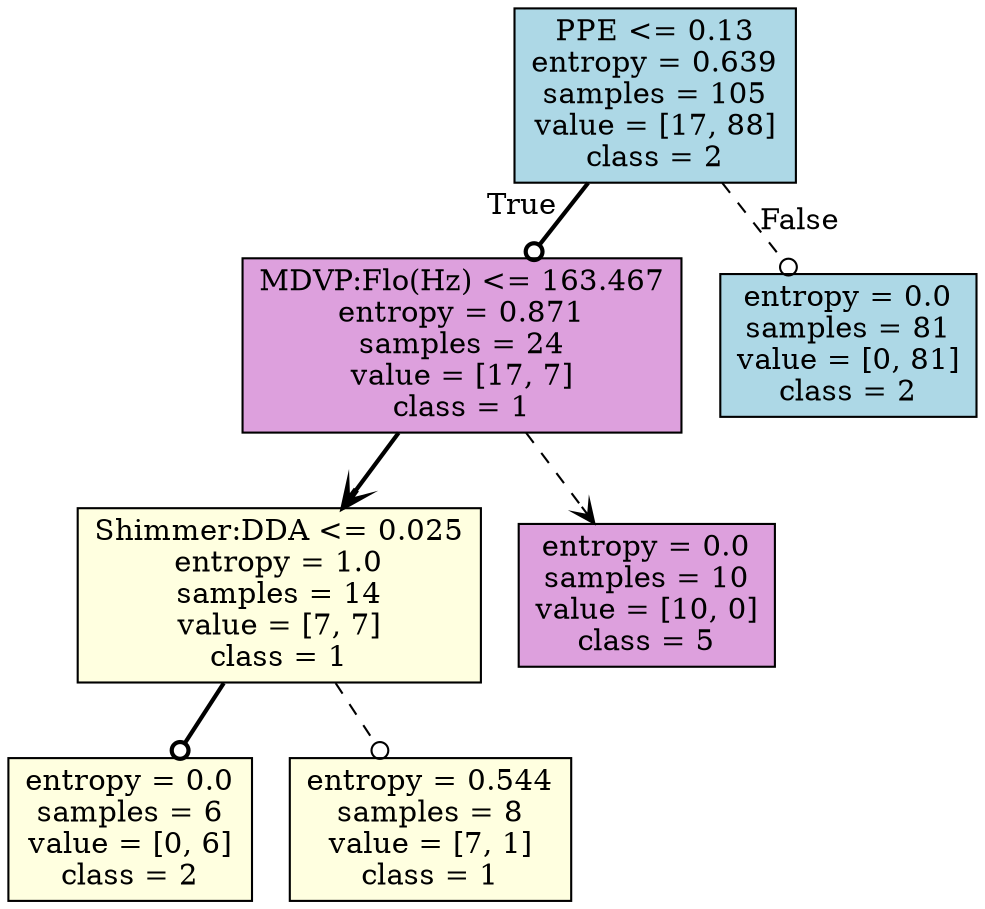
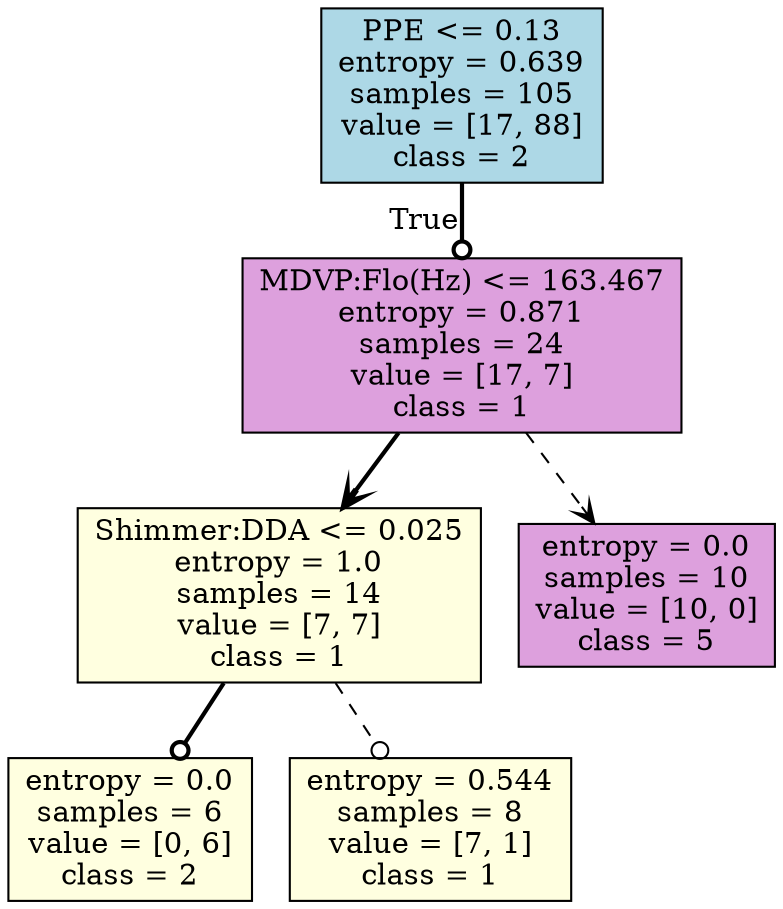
node "entropy = 0.0 samples = 81 value = [0, 81] class = 2": removed
